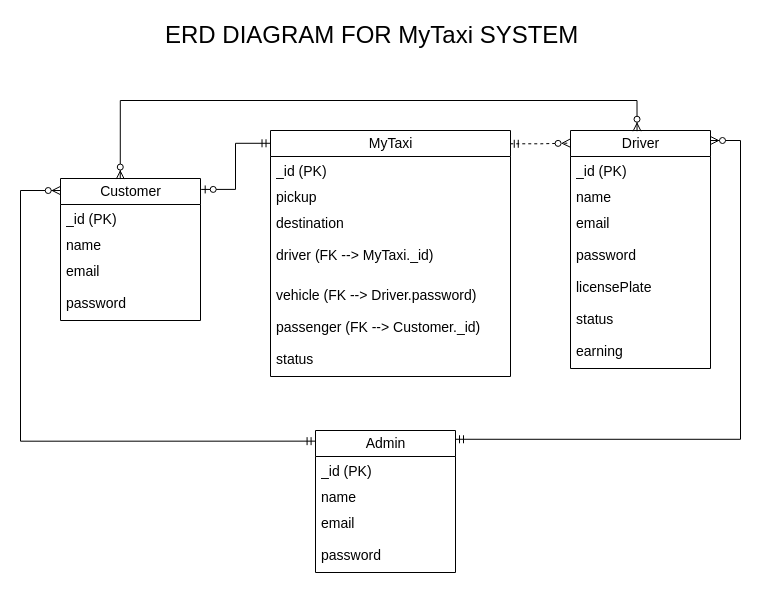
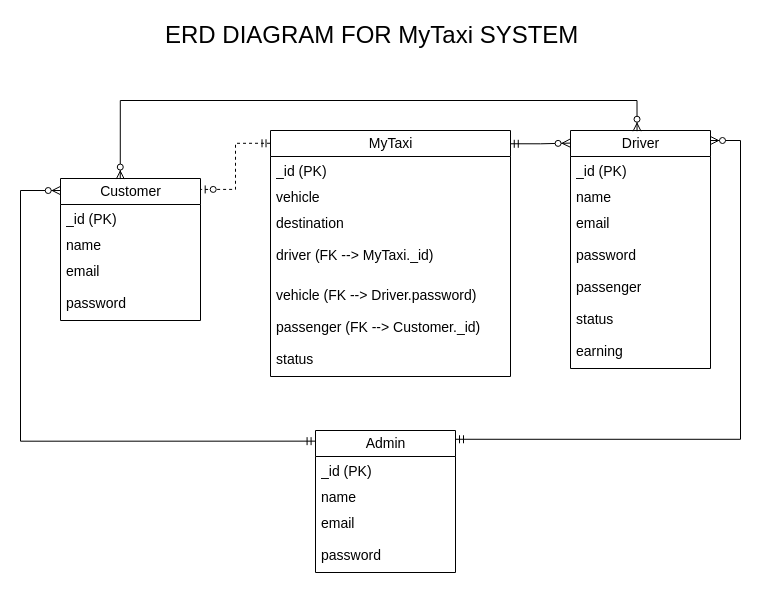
edge "Driver" -- "MyTaxi": style dashed -> solid
edge "Customer" -- "MyTaxi": style solid -> dashed
node "pickup": label "pickup" -> "vehicle"
node "licensePlate": label "licensePlate" -> "passenger"
